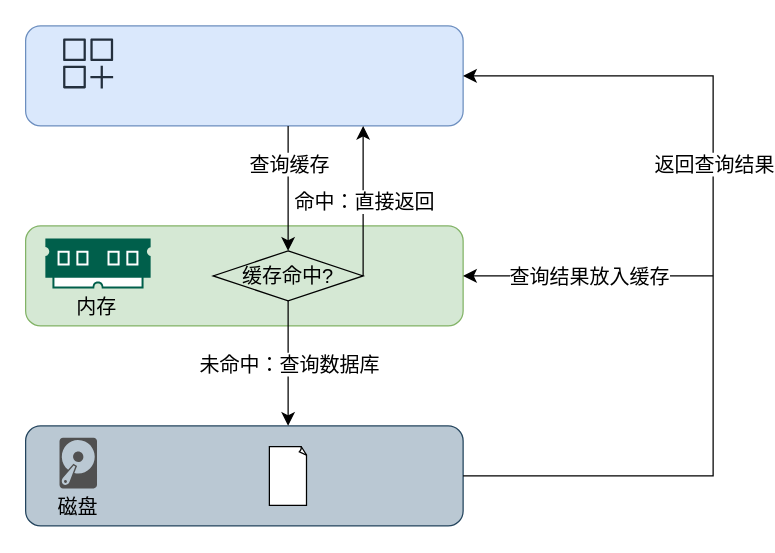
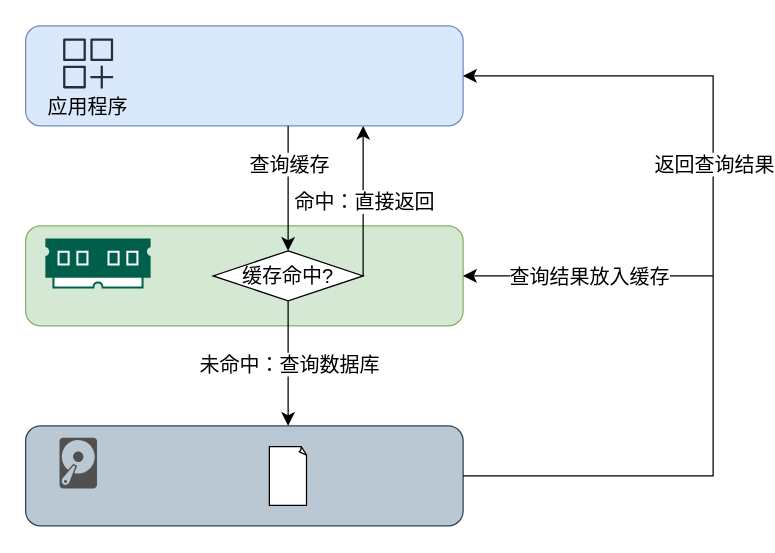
node "应用程序": added
node "缓存命中?": fillcolor #d5e8d4 -> #ffffff
node "内存": removed
node "磁盘": removed
